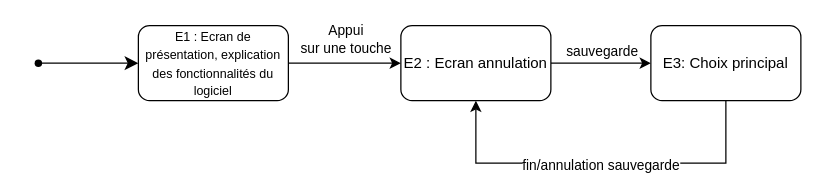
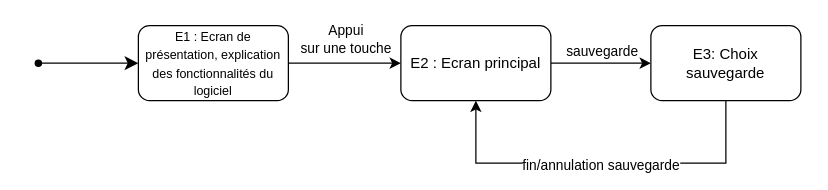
node "E2 : Ecran annulation": label "E2 : Ecran annulation" -> "E2 : Ecran principal"
node "E3: Choix principal": label "E3: Choix principal" -> "E3: Choix sauvegarde"
